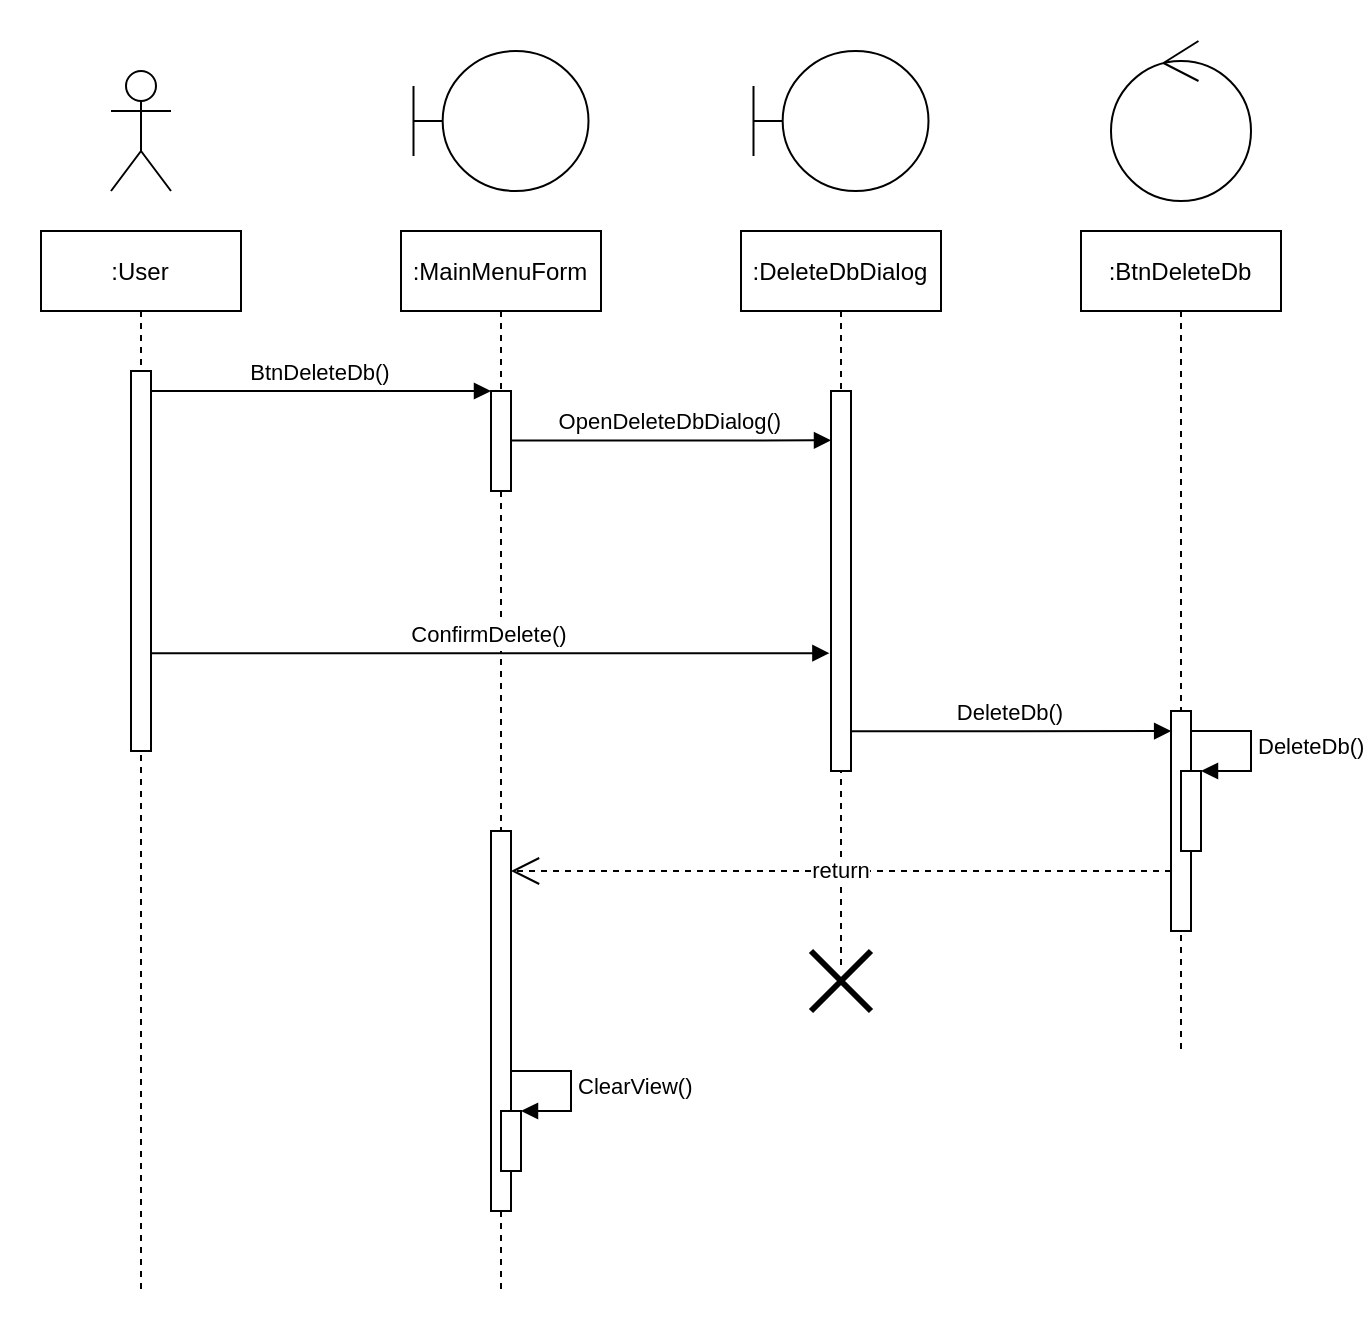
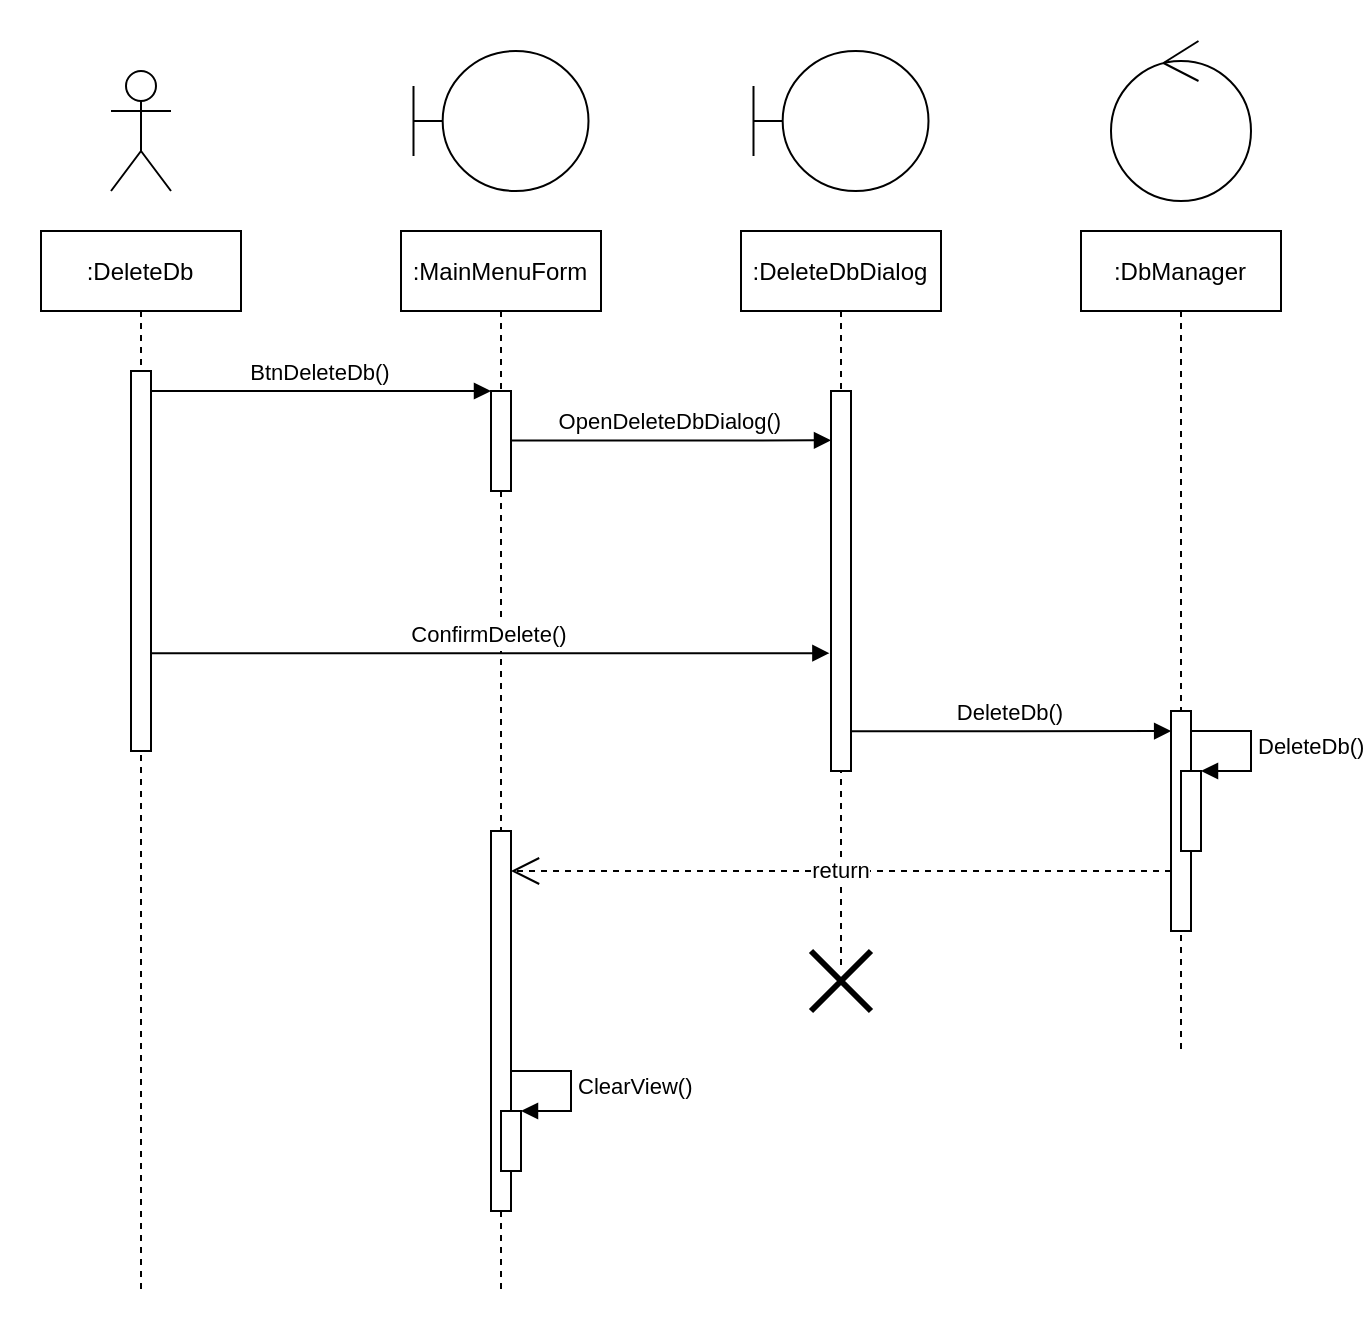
node ":User": label ":User" -> ":DeleteDb"
node ":BtnDeleteDb": label ":BtnDeleteDb" -> ":DbManager"
